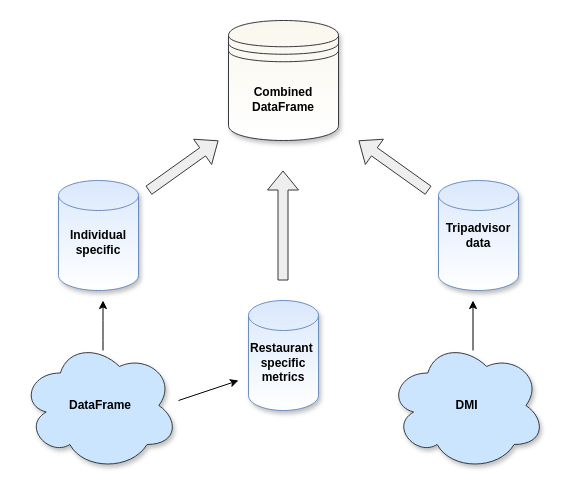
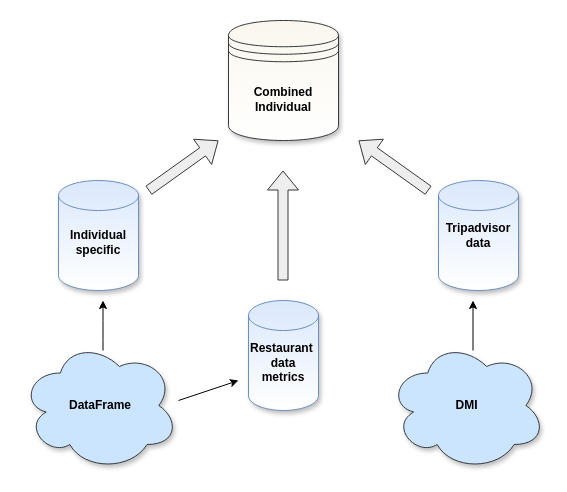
node "Combined DataFrame": label "Combined DataFrame" -> "Combined Individual"
node "Restaurant specific metrics": label "Restaurant specific metrics" -> "Restaurant data metrics"
